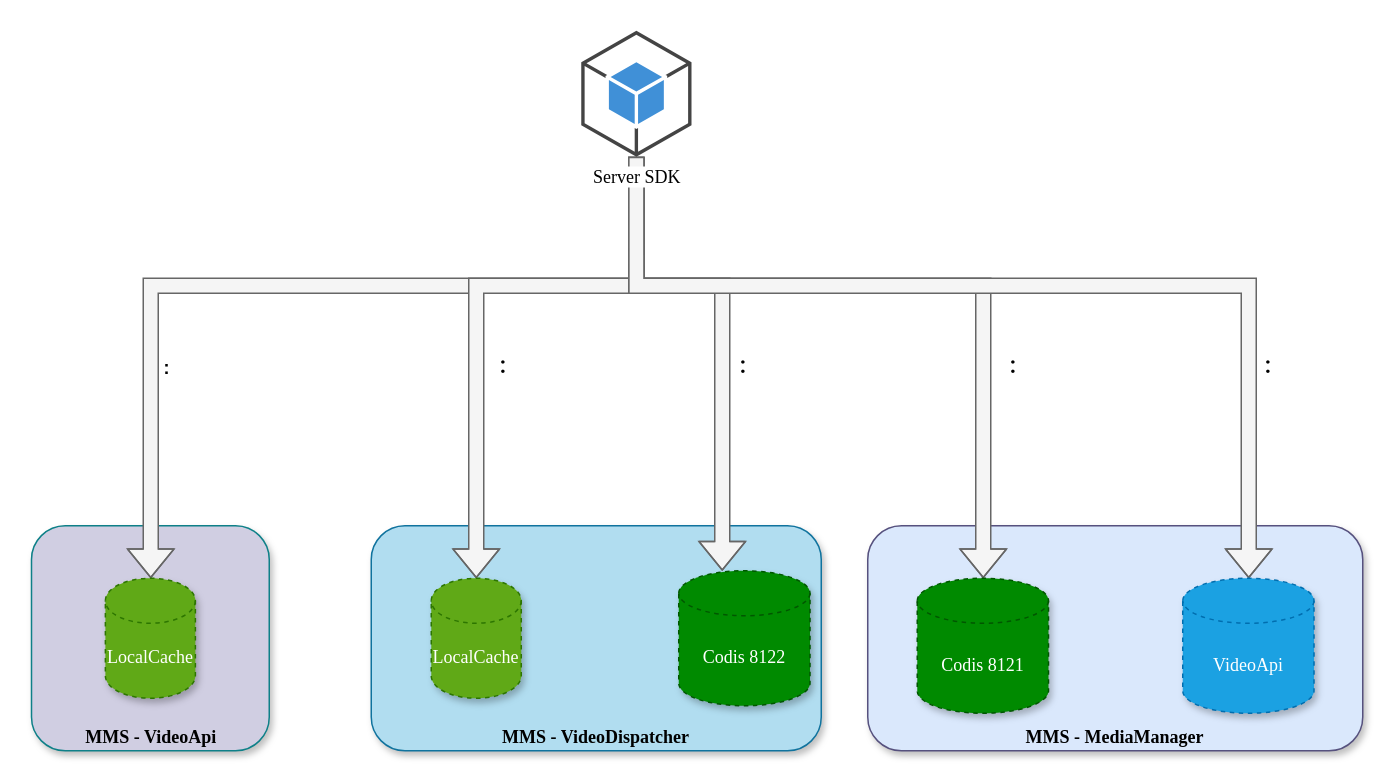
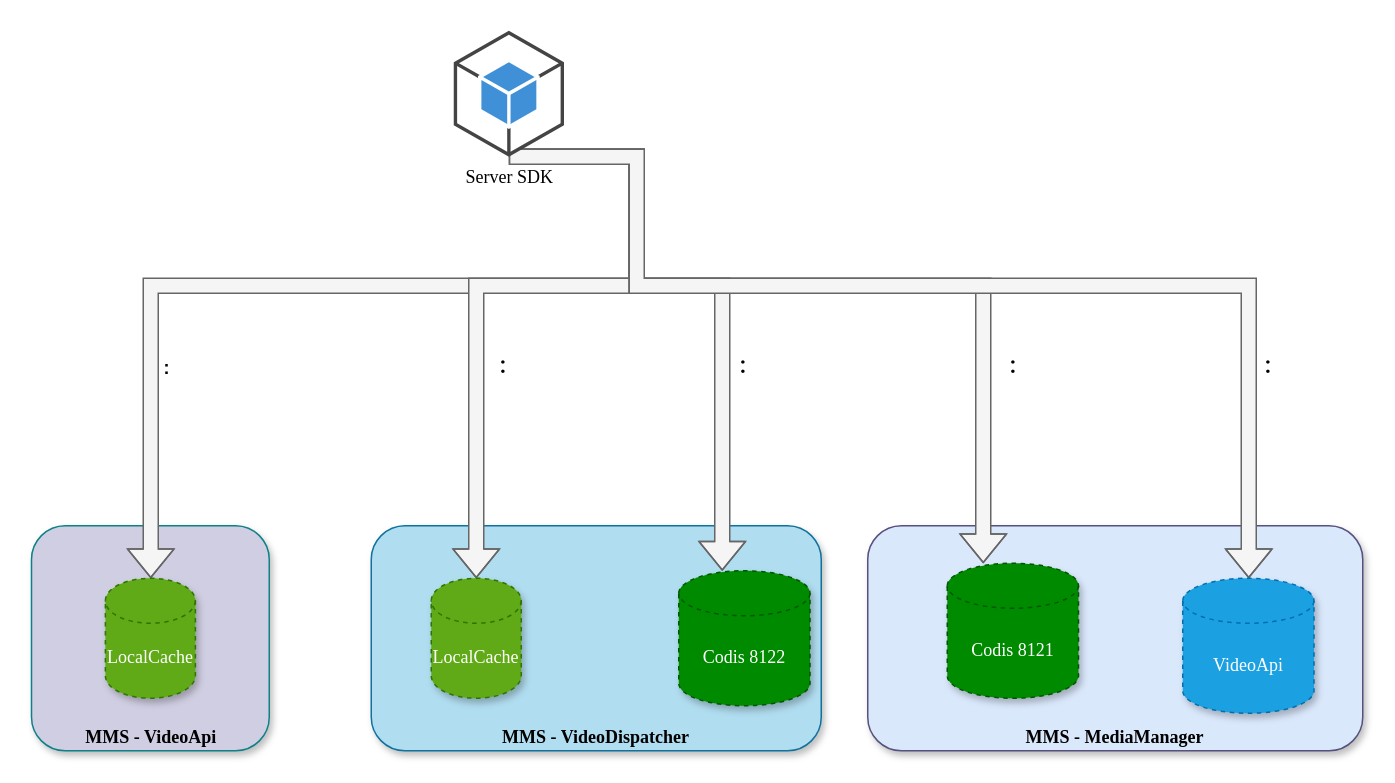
node "Server SDK": moved (636, 94) -> (509, 94)
node "Codis 8121": moved (983, 646) -> (1013, 631)
